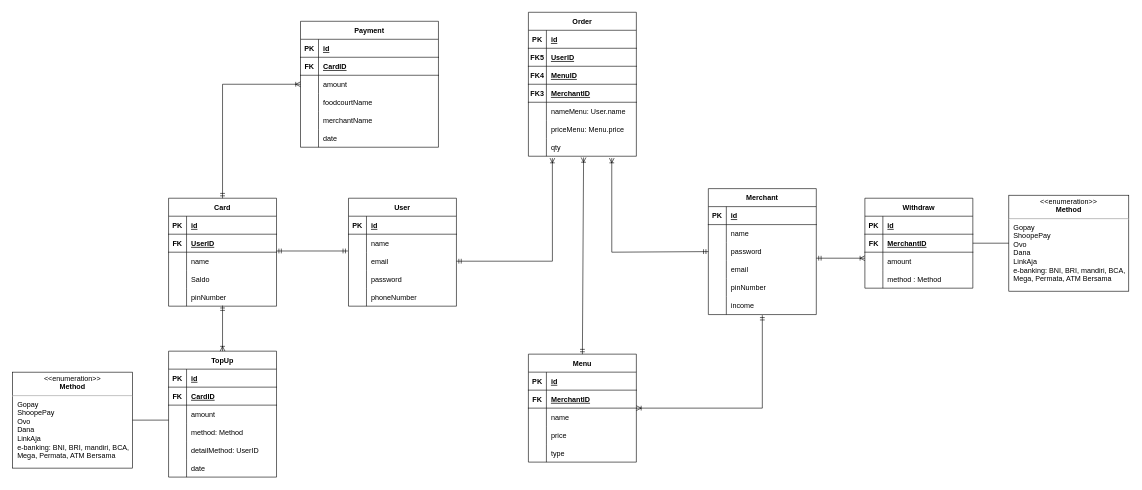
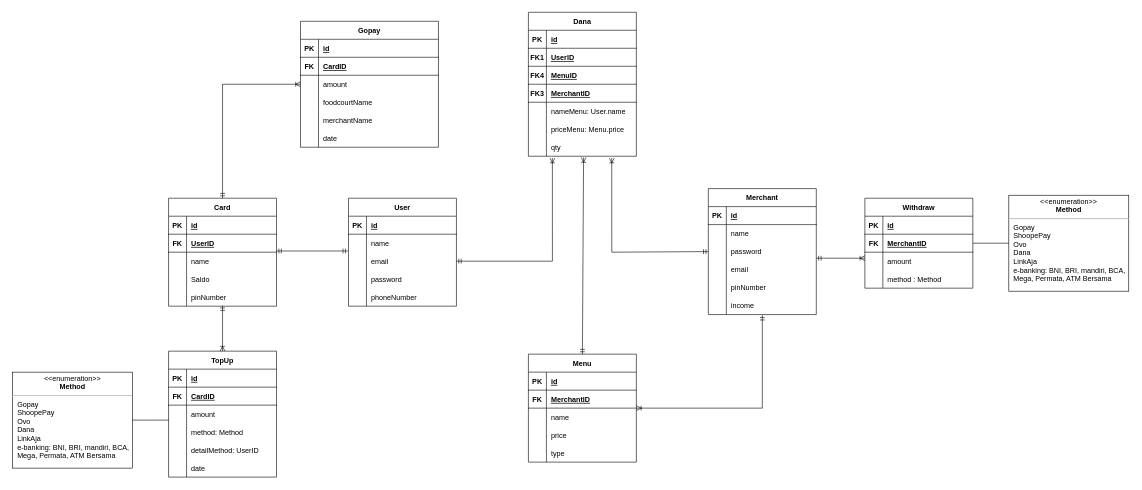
node "Order": label "Order" -> "Dana"
node "Payment": label "Payment" -> "Gopay"
node "FK5": label "FK5" -> "FK1"
